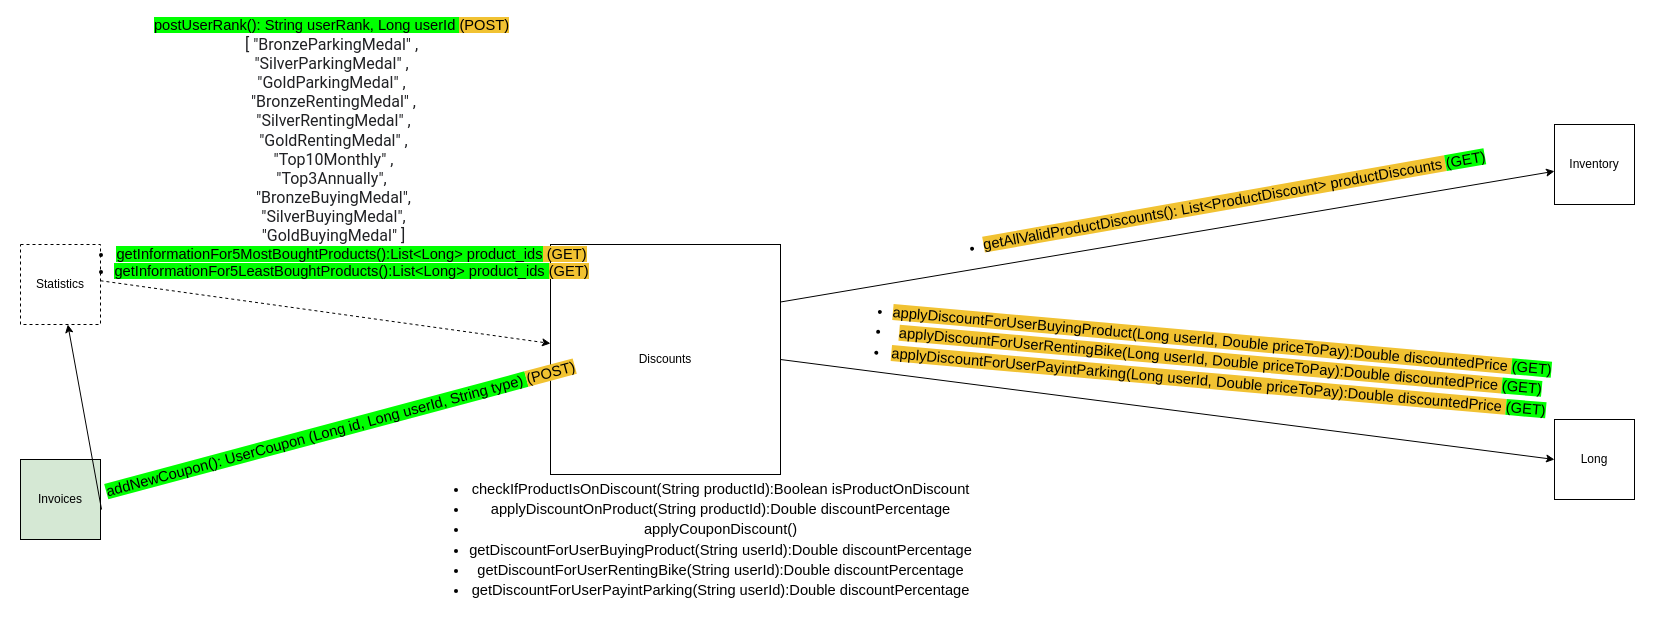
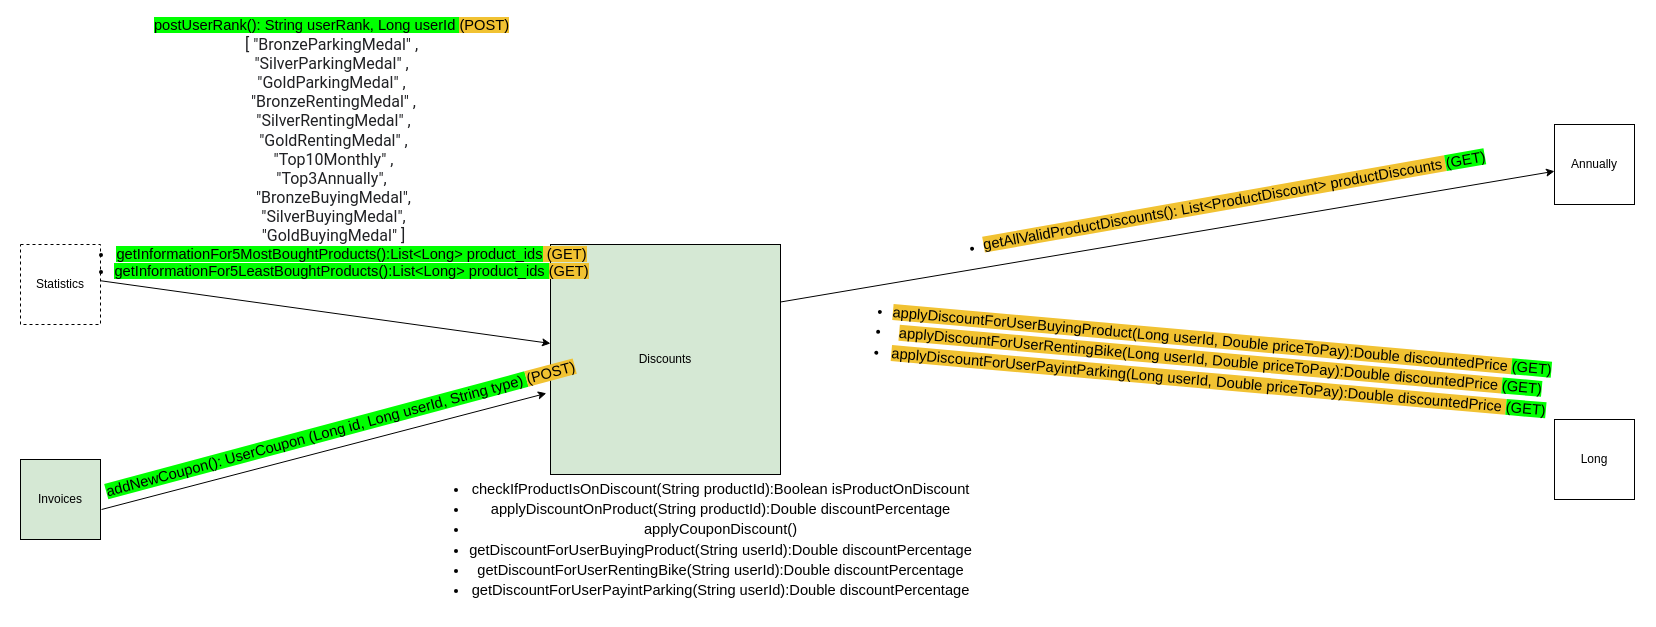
node "Inventory": label "Inventory" -> "Annually"
edge "Statistics" -> "Discounts": style dashed -> solid
node "Discounts": fillcolor #ffffff -> #d5e8d4
edge "Discounts" -> "Long": removed
edge "Invoices" -> "Statistics": now "Invoices" -> "Discounts"
